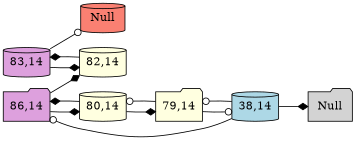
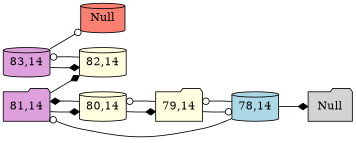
edge "82,14" -> "83,14": arrowhead diamond -> odot
node "86,14": label "86,14" -> "81,14"
node "38,14": label "38,14" -> "78,14"
